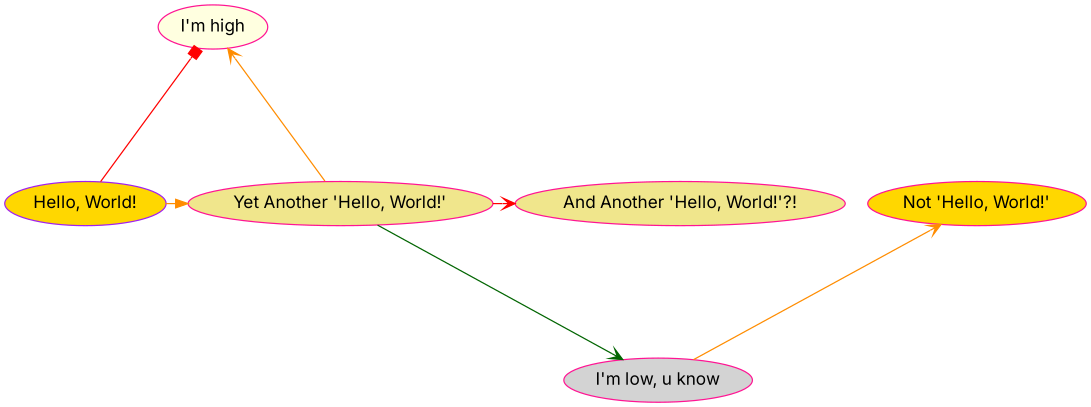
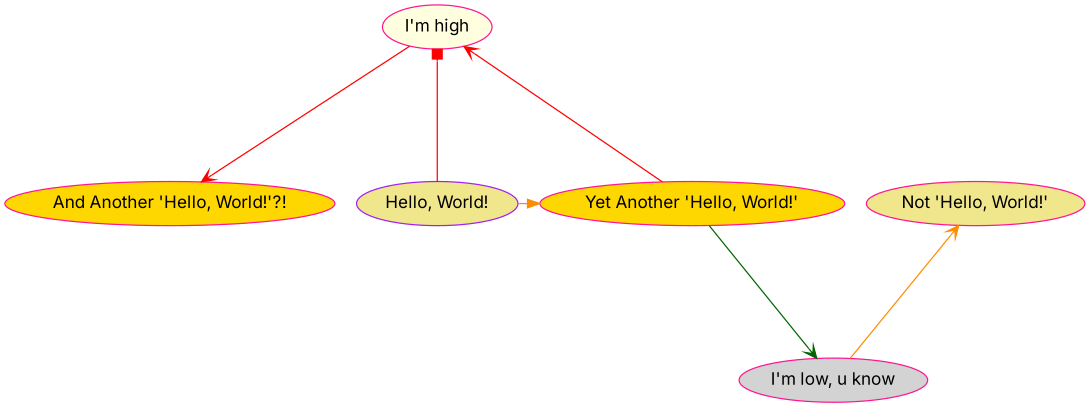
edge "Yet Another 'Hello, World!'" -> "I'm high": color darkorange -> red
node "Hello, World!": fillcolor gold -> khaki
node "Yet Another 'Hello, World!'": fillcolor khaki -> gold
edge "Yet Another 'Hello, World!'" -> "And Another 'Hello, World!'?!": now "I'm high" -> "And Another 'Hello, World!'?!"
node "And Another 'Hello, World!'?!": fillcolor khaki -> gold
node "Not 'Hello, World!'": fillcolor gold -> khaki
